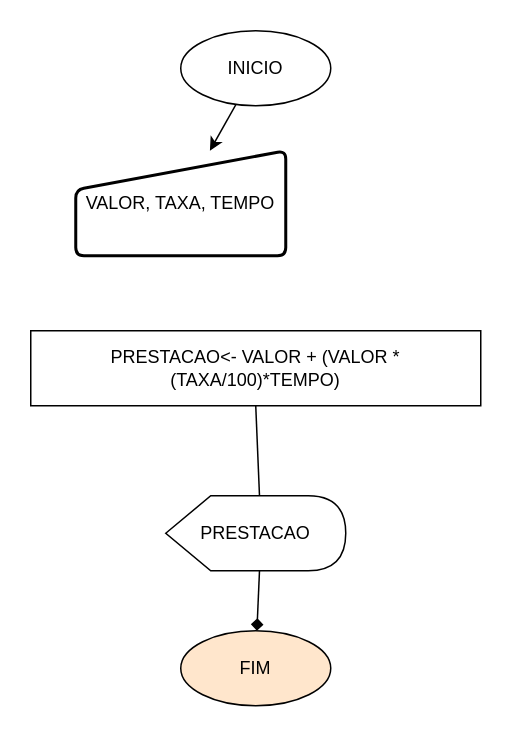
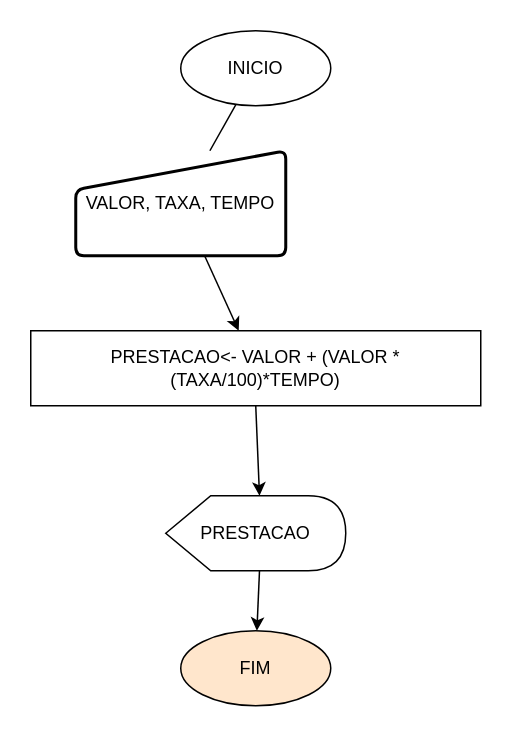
edge "INICIO" -> "VALOR, TAXA, TEMPO": arrowhead classic -> none
edge "VALOR, TAXA, TEMPO" -> "PRESTACAO<- VALOR + (VALOR * (TAXA/100)*TEMPO)": added
edge "PRESTACAO<- VALOR + (VALOR * (TAXA/100)*TEMPO)" -- "PRESTACAO": arrowhead none -> classic
edge "PRESTACAO" -> "FIM": arrowhead diamond -> classic
